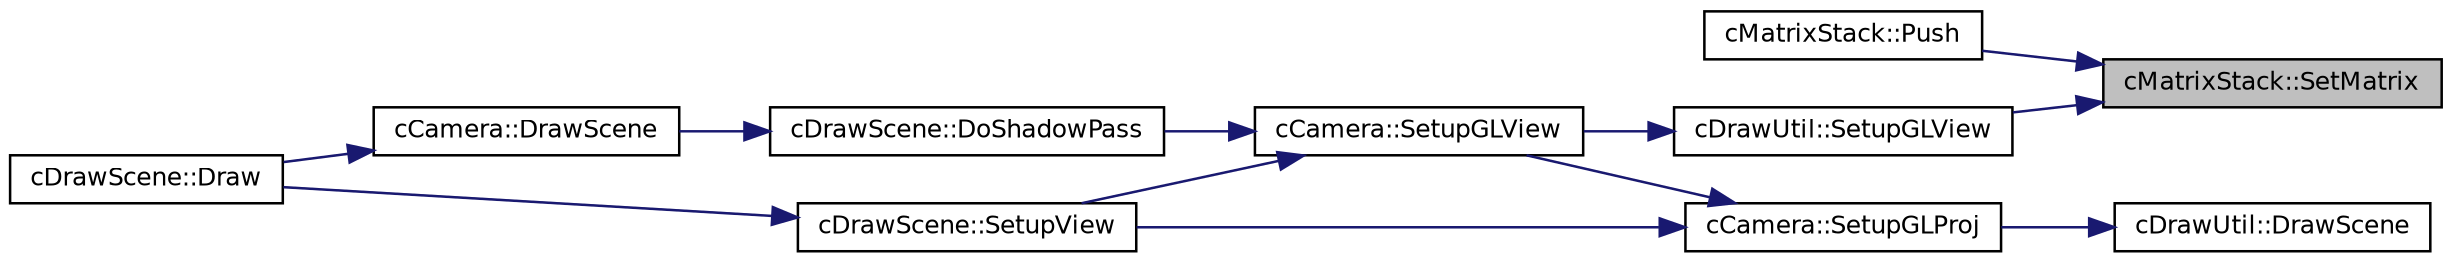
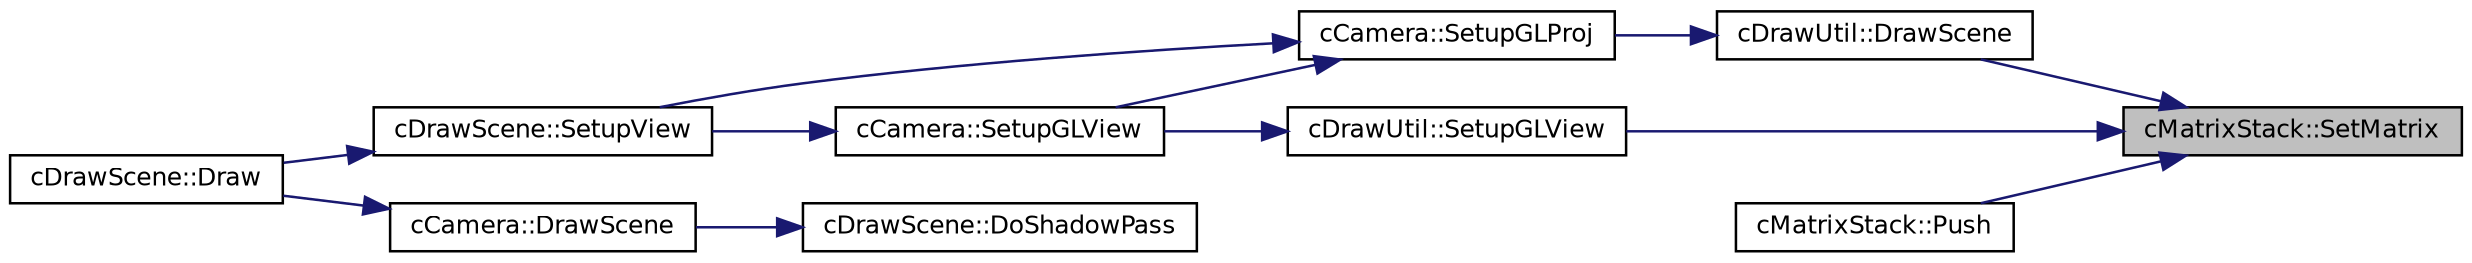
edge "cDrawUtil::DrawScene" -> "cMatrixStack::SetMatrix": added
edge "cDrawScene::DoShadowPass" -> "cCamera::SetupGLView": removed
